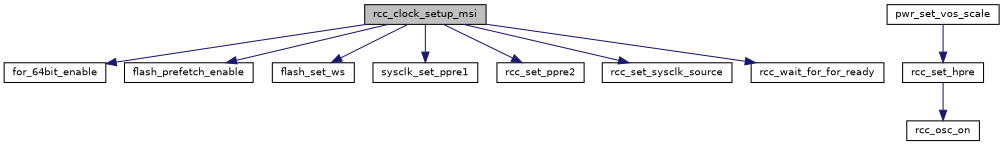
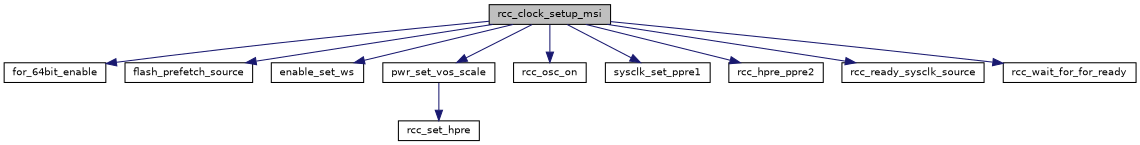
edge "rcc_clock_setup_msi" -> "pwr_set_vos_scale": added
node "flash_prefetch_enable": label "flash_prefetch_enable" -> "flash_prefetch_source"
node "flash_set_ws": label "flash_set_ws" -> "enable_set_ws"
node "rcc_set_ppre2": label "rcc_set_ppre2" -> "rcc_hpre_ppre2"
node "rcc_set_sysclk_source": label "rcc_set_sysclk_source" -> "rcc_ready_sysclk_source"
edge "rcc_set_hpre" -> "rcc_osc_on": now "rcc_clock_setup_msi" -> "rcc_osc_on"
